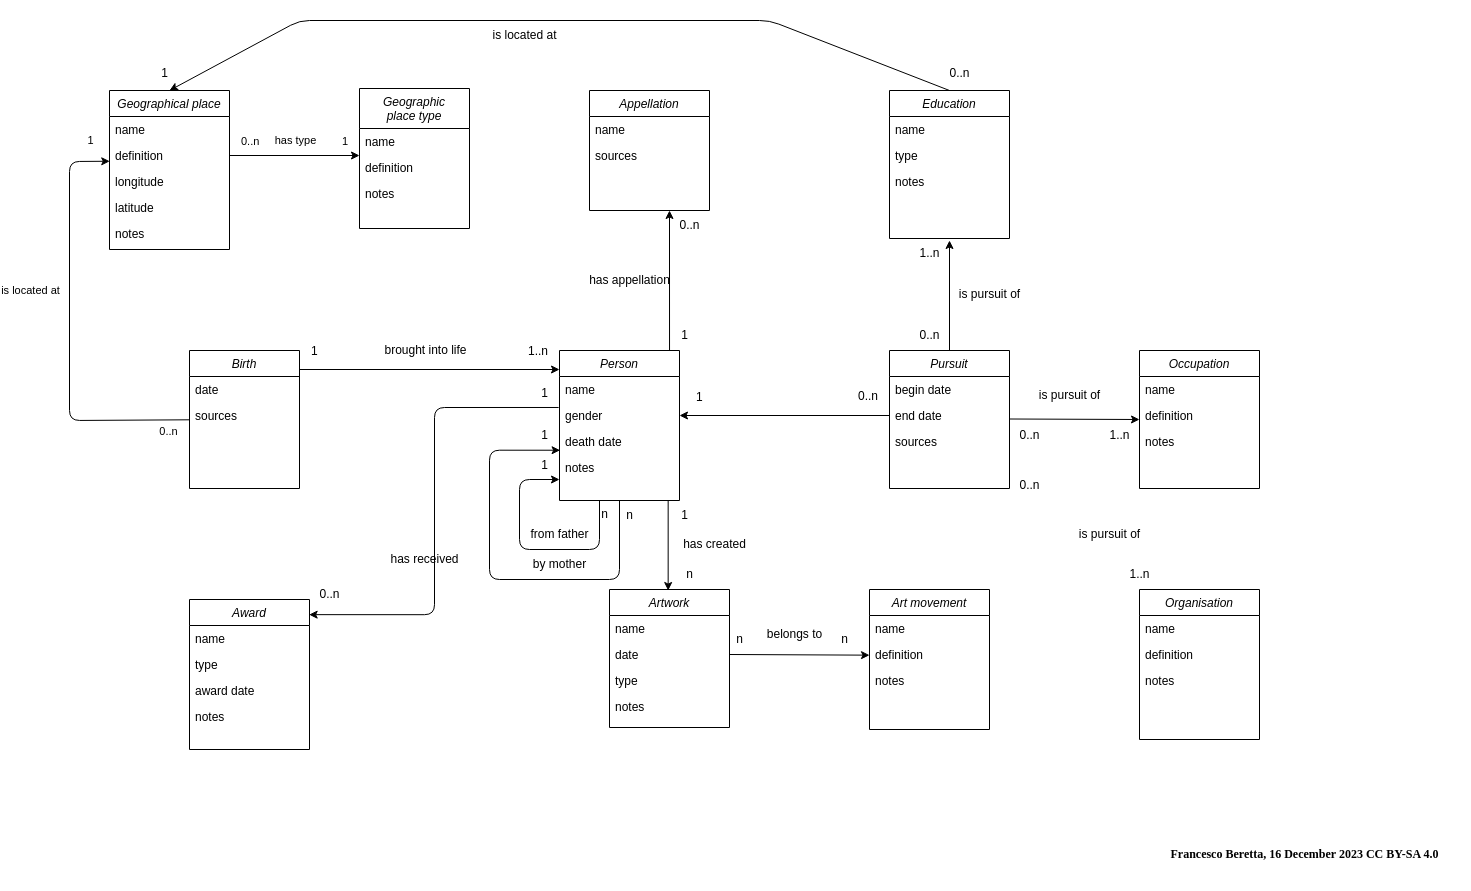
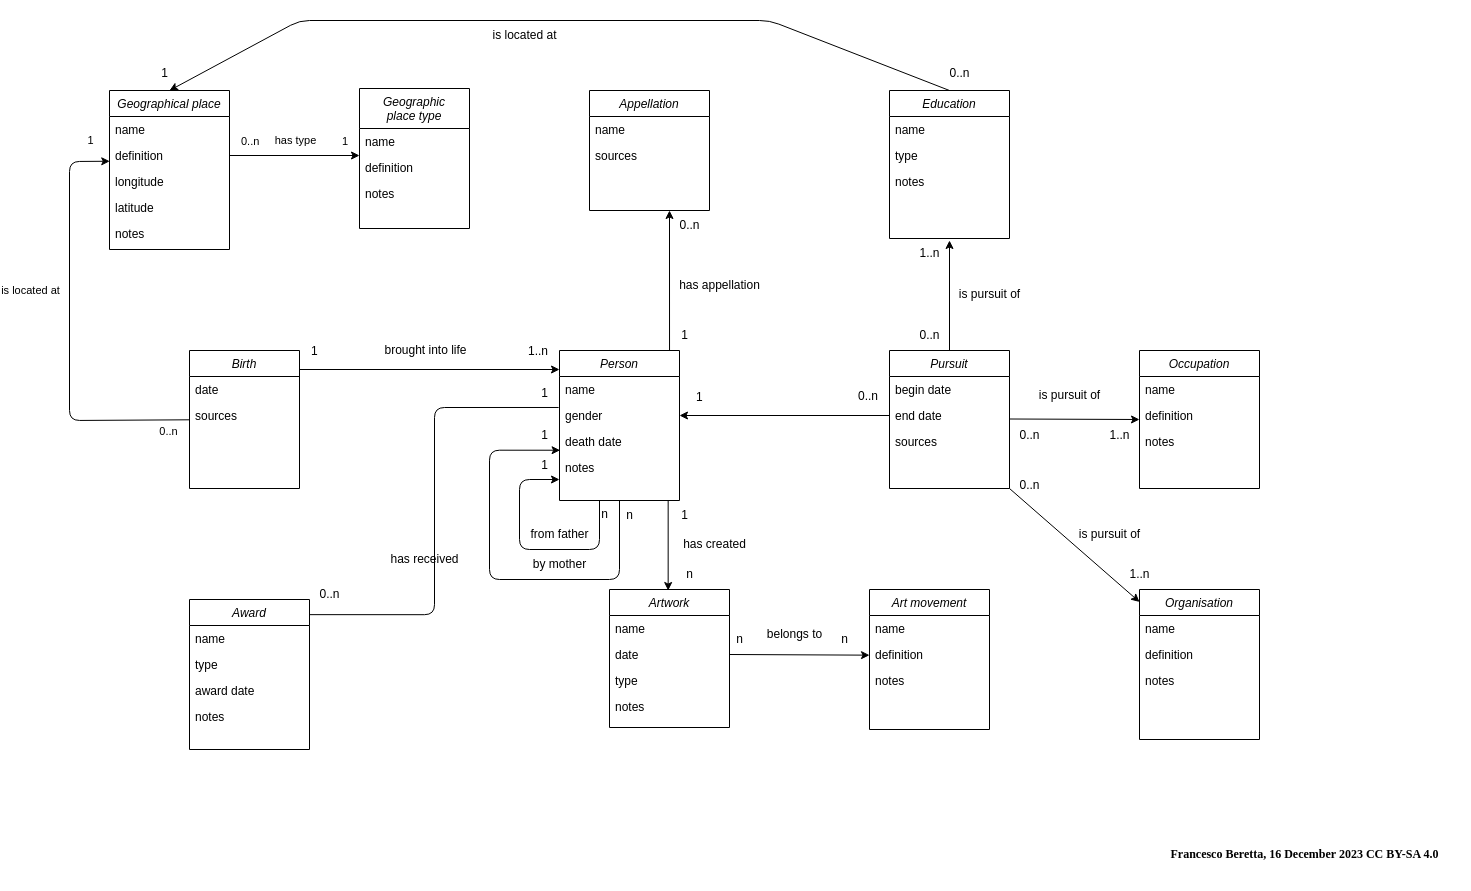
node "has appellation": moved (630, 281) -> (720, 286)
edge "Pursuit" -> "Organisation": added
edge "gender" -> "Award": arrowhead classic -> none
